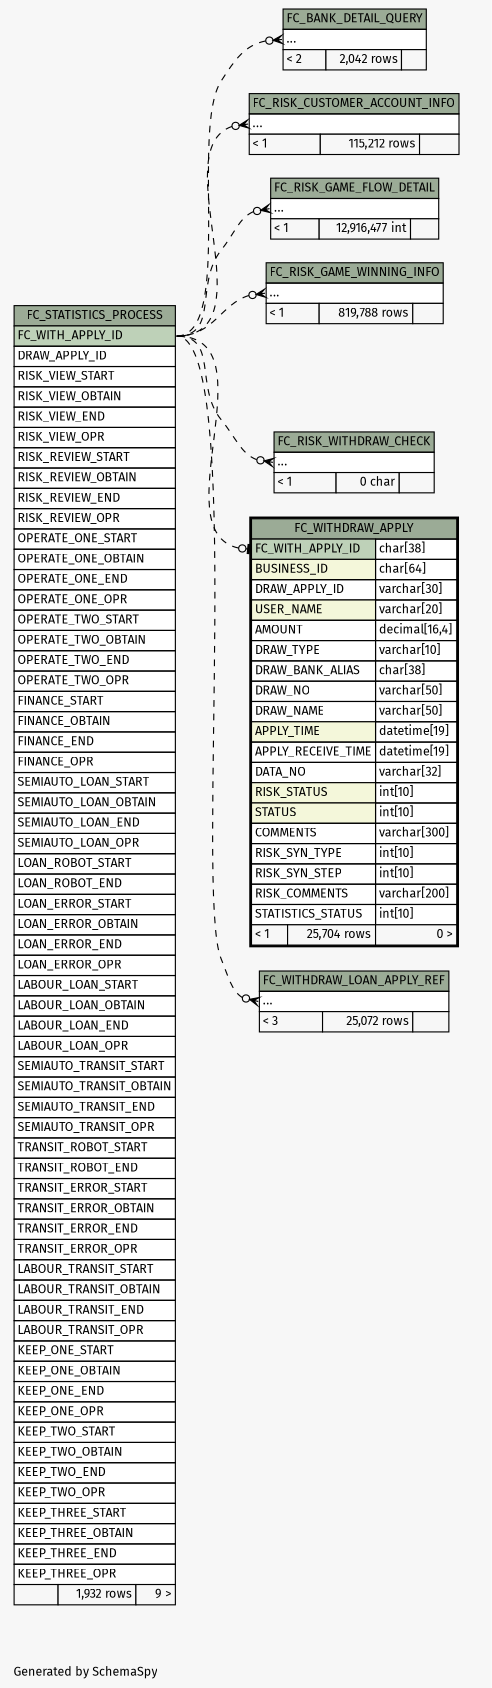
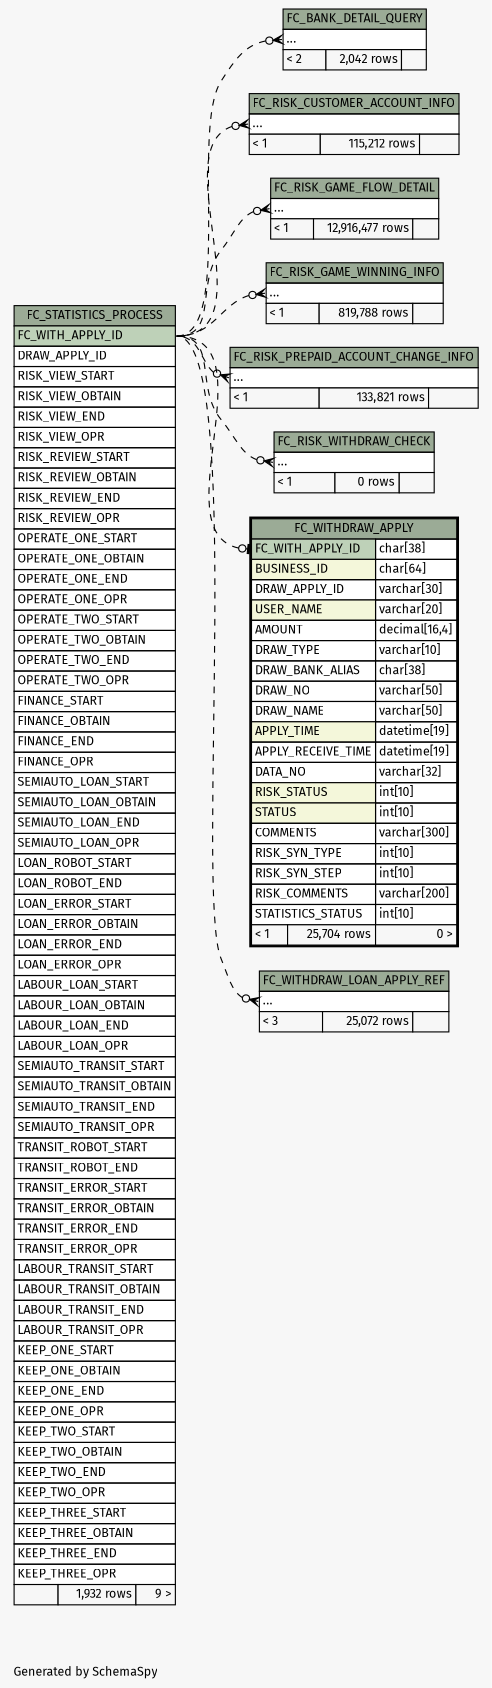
node "FC_RISK_GAME_FLOW_DETAIL": text "12,916,477 int" -> "12,916,477 rows"
node "FC_RISK_PREPAID_ACCOUNT_CHANGE_INFO": added
node "FC_RISK_WITHDRAW_CHECK": text "0 char" -> "0 rows"
